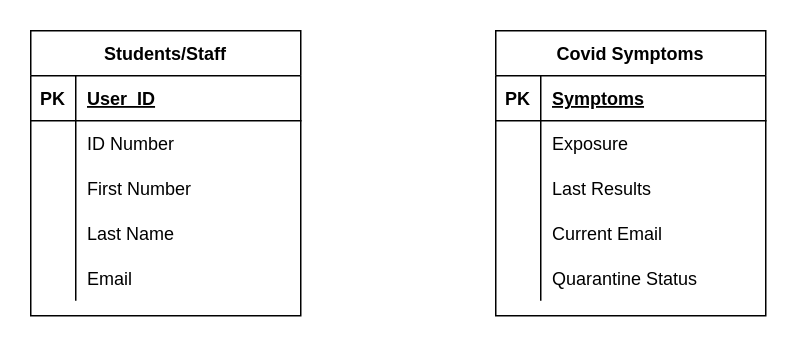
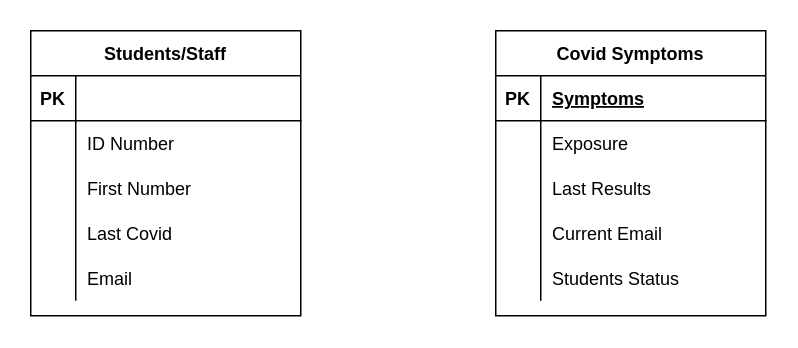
node "User_ID": removed
node "Last Name": label "Last Name" -> "Last Covid"
node "Quarantine Status": label "Quarantine Status" -> "Students Status"
